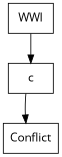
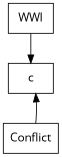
edge "c" -> "Conflict": reversed
